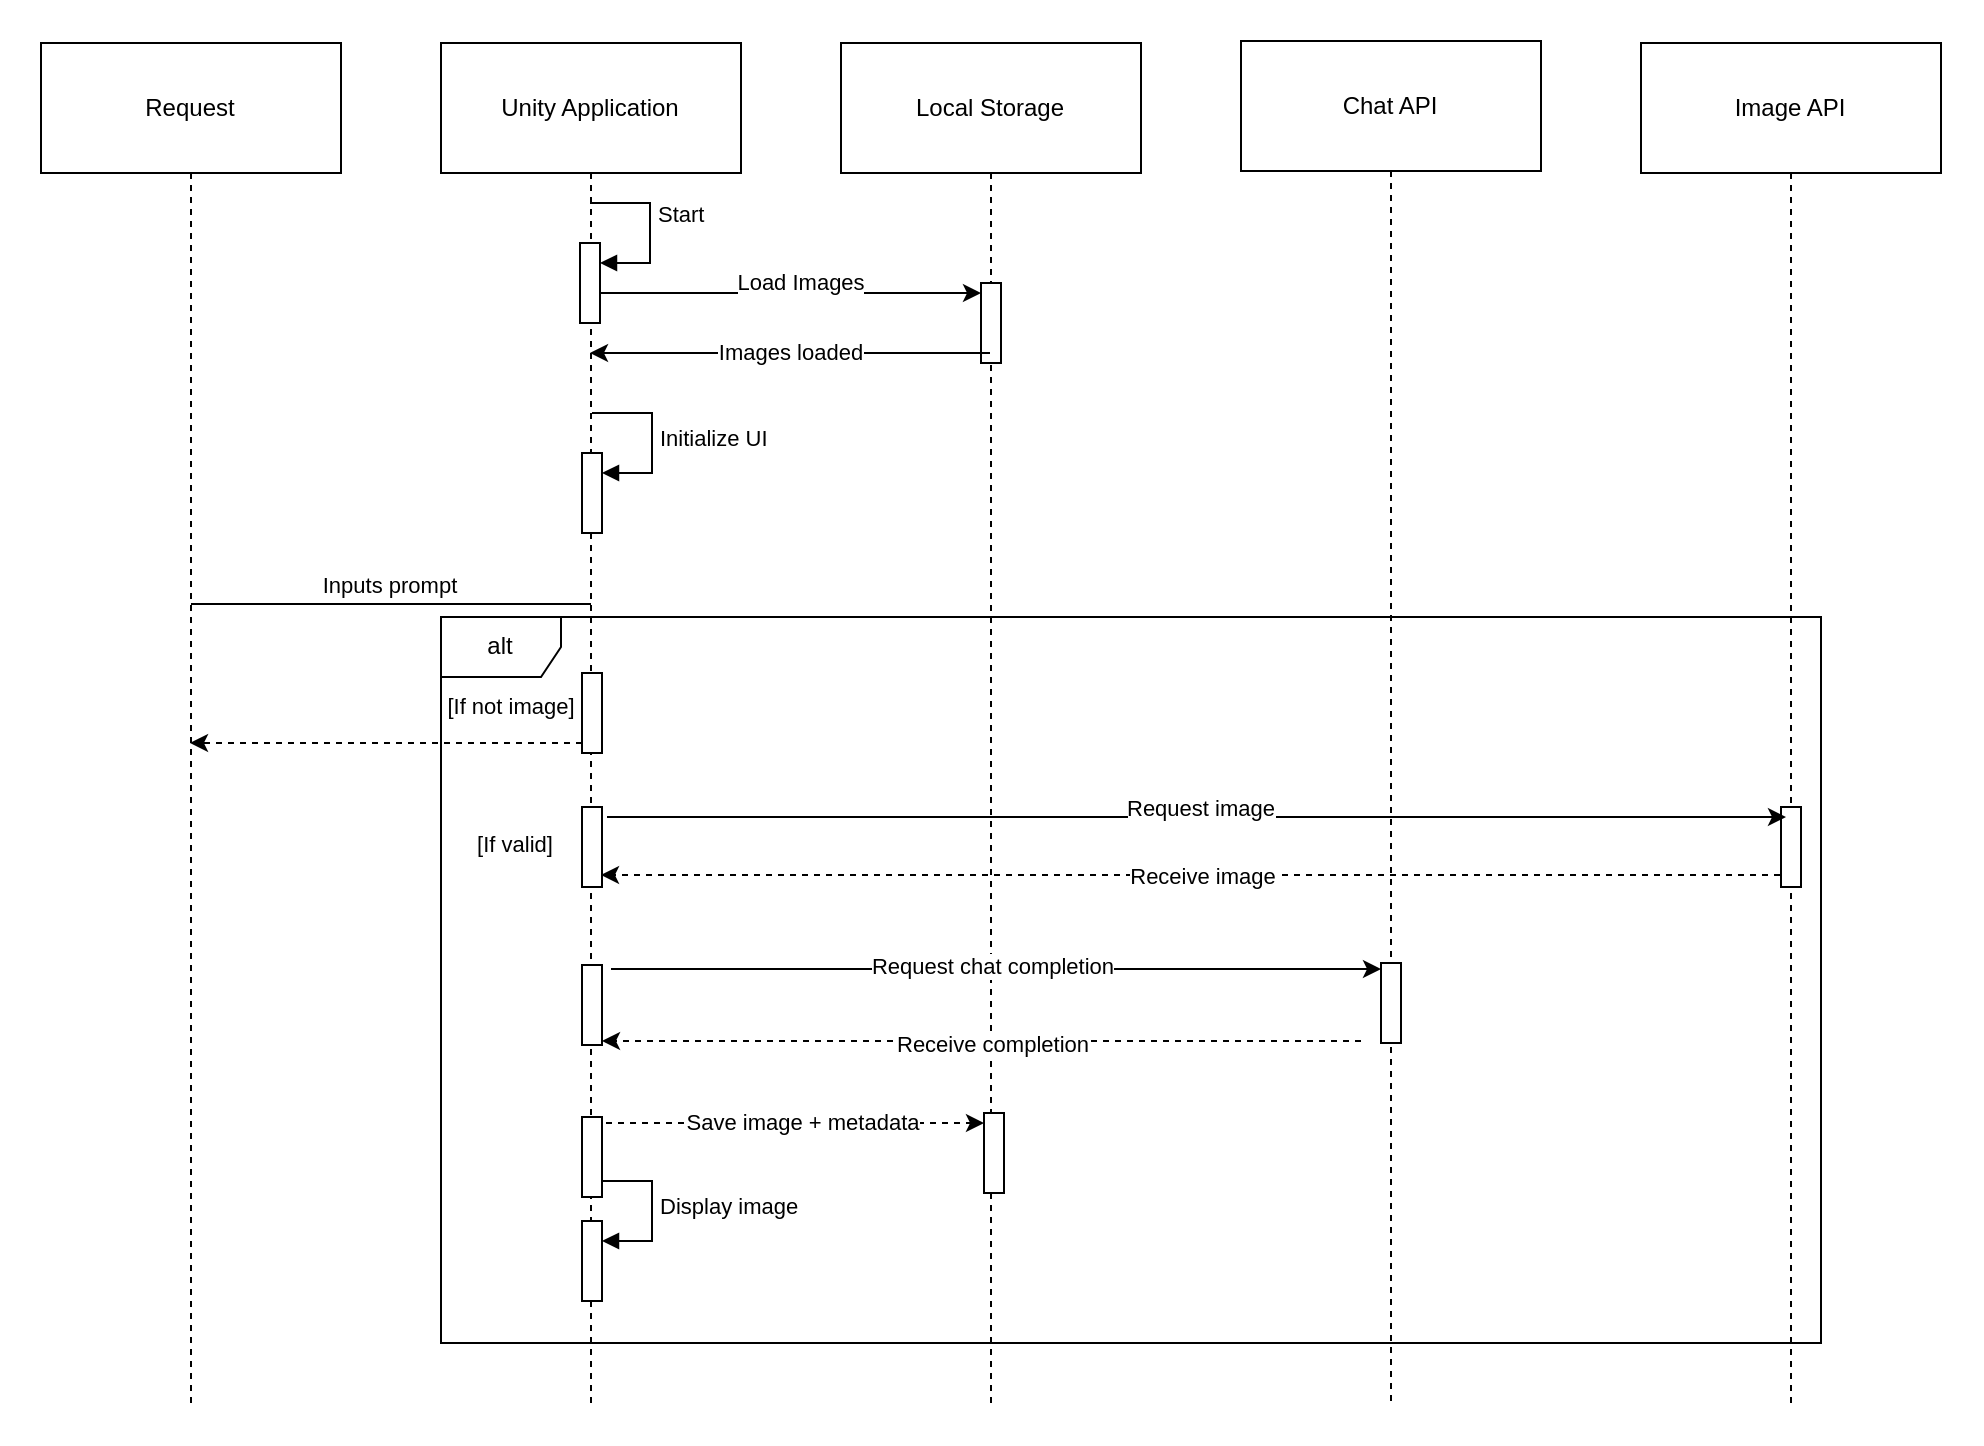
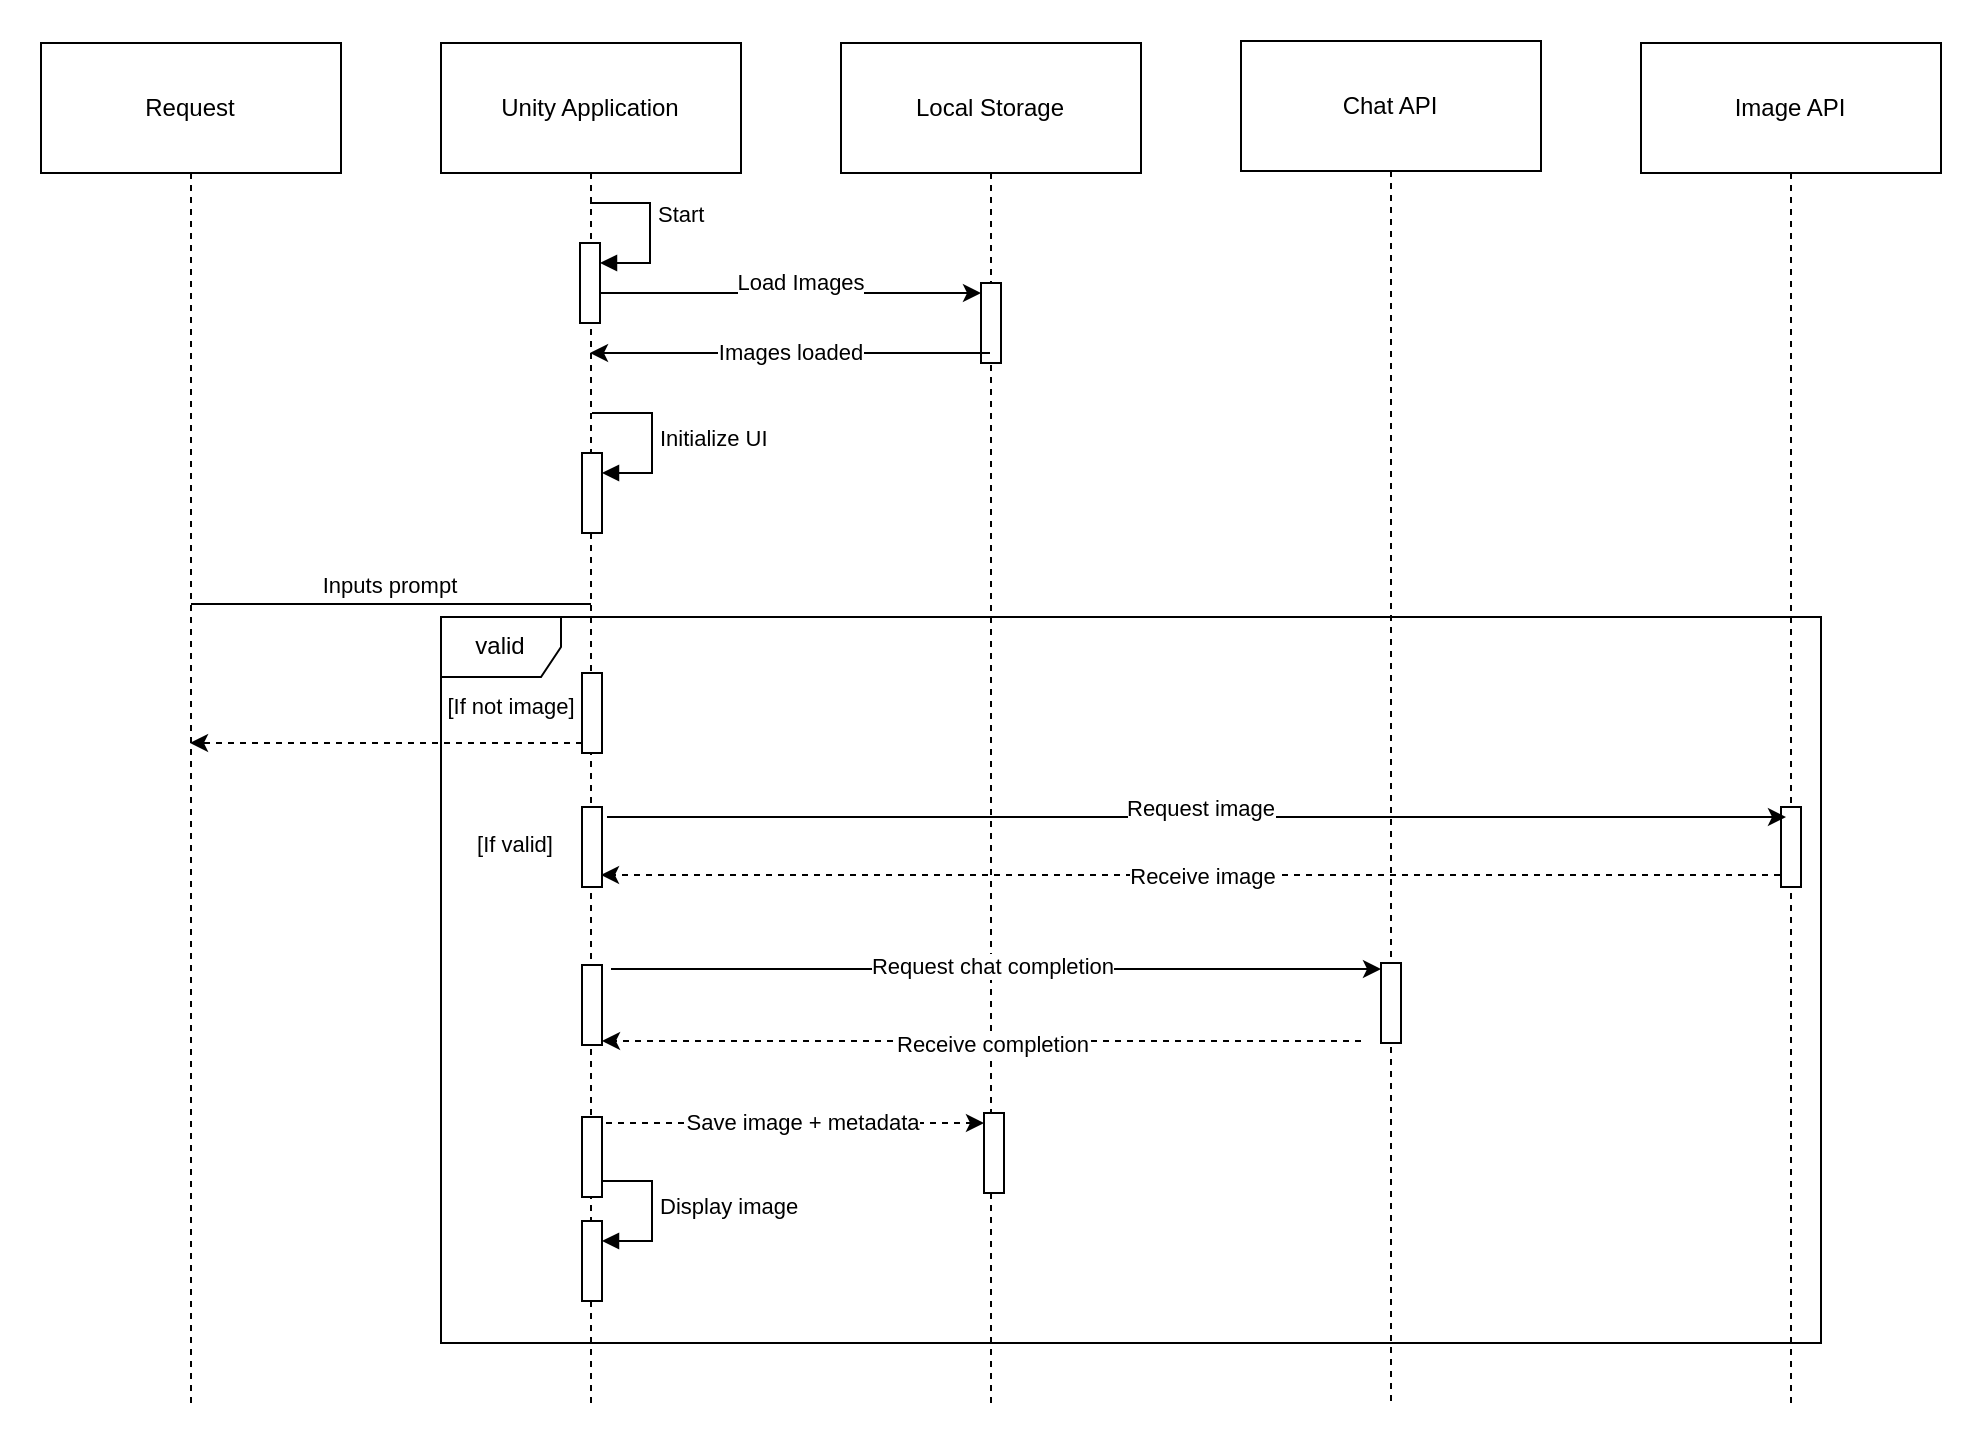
node "alt": label "alt" -> "valid"
